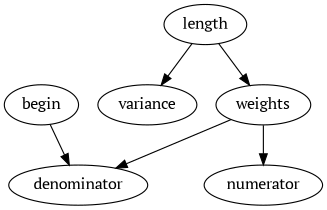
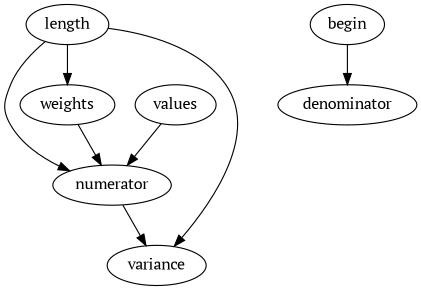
node "values": added
edge "length" -> "numerator": added
edge "weights" -> "denominator": removed
edge "numerator" -> "variance": added
